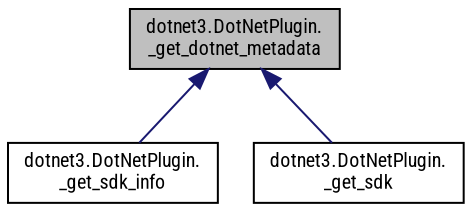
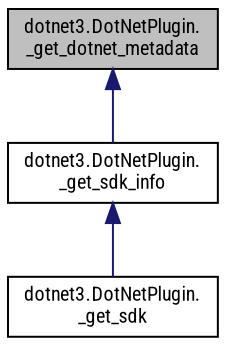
edge "dotnet3.DotNetPlugin. _get_sdk" -> "dotnet3.DotNetPlugin. _get_dotnet_metadata": now "dotnet3.DotNetPlugin. _get_sdk" -> "dotnet3.DotNetPlugin. _get_sdk_info"
